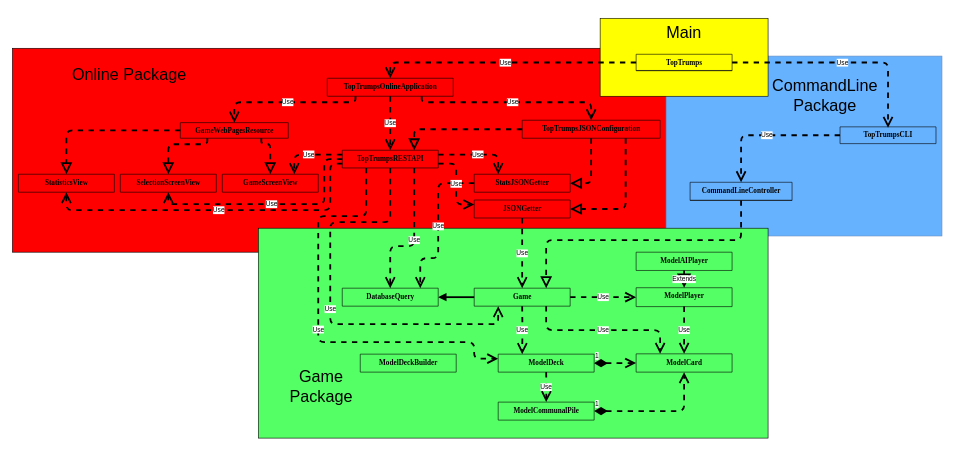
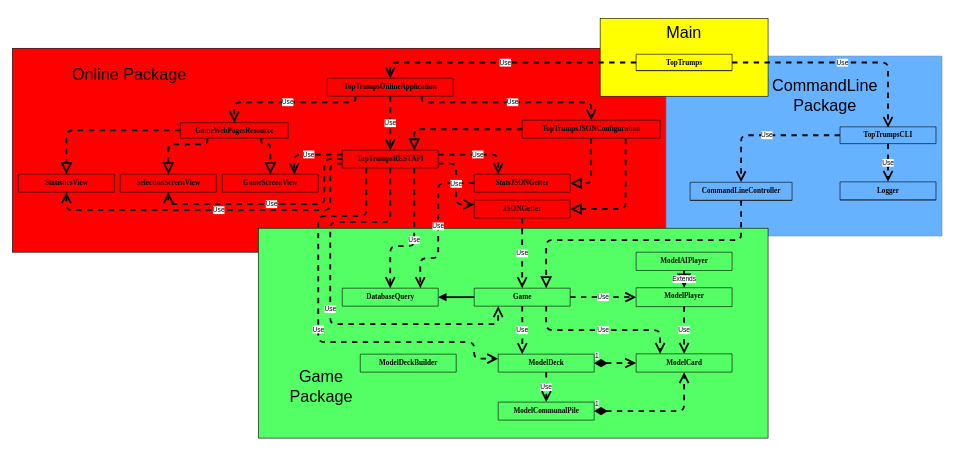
edge "TopTrumpsCLI" -> "Logger": added, label "Use"
node "Logger": added
